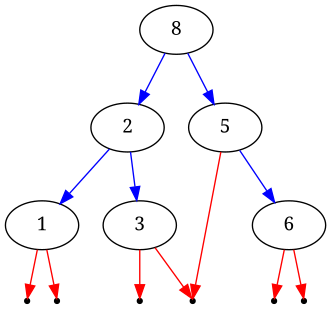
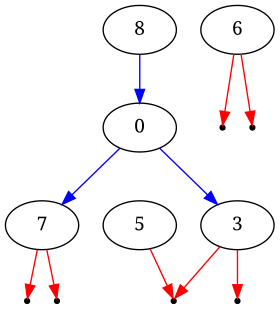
edge "8" -> "5": removed
node "2": label "2" -> "0"
edge "5" -> "6": removed
node "1": label "1" -> "7"
